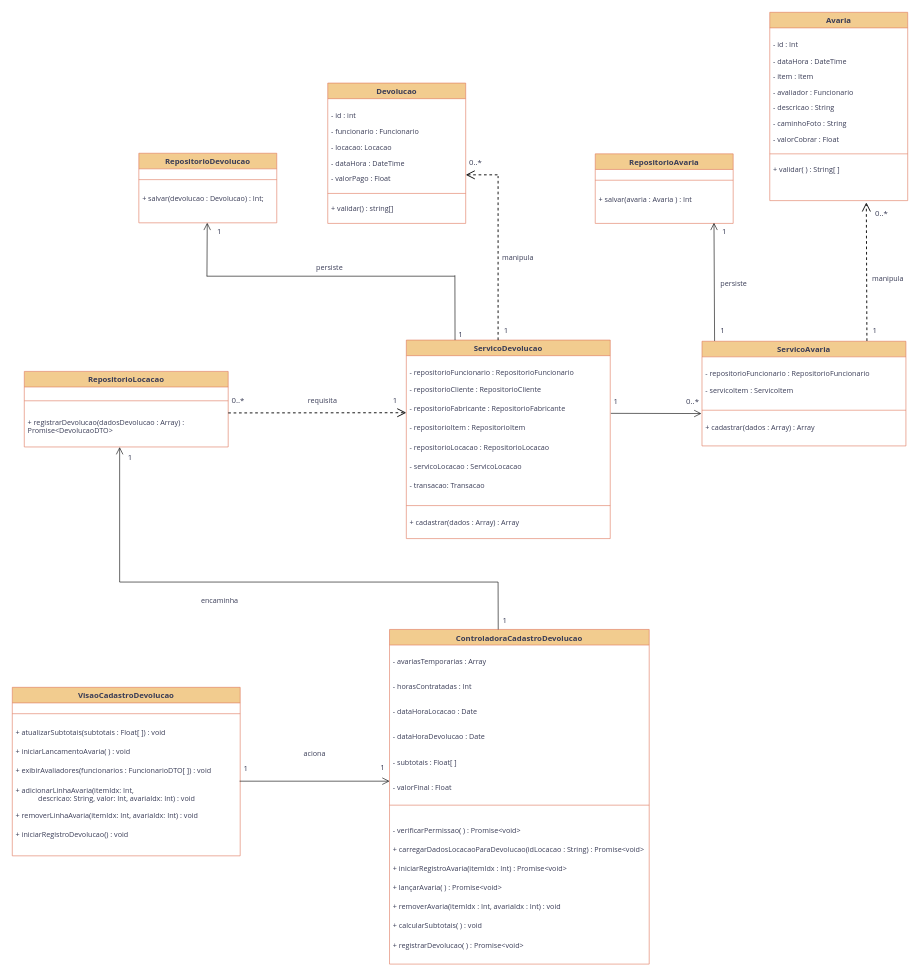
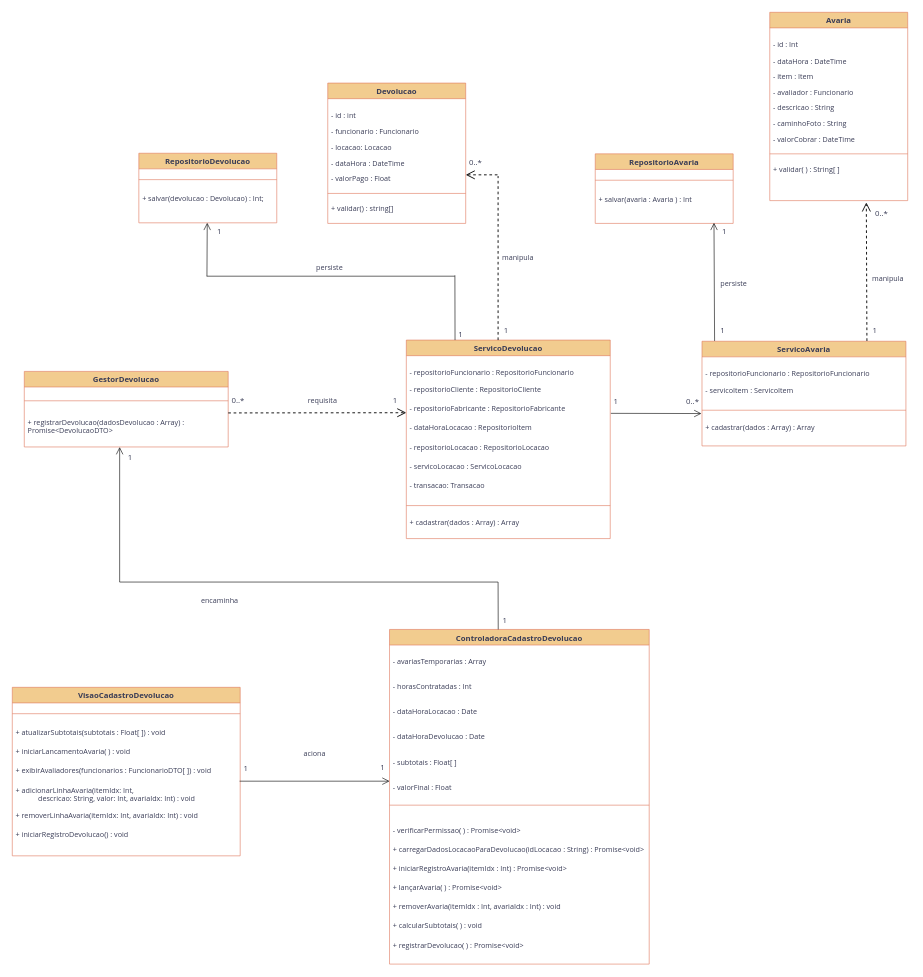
node "- valorCobrar : Float": label "- valorCobrar : Float" -> "- valorCobrar : DateTime"
node "RepositorioLocacao": label "RepositorioLocacao" -> "GestorDevolucao"
node "- repositorioItem : RepositorioItem": label "- repositorioItem : RepositorioItem" -> "- dataHoraLocacao : RepositorioItem"
